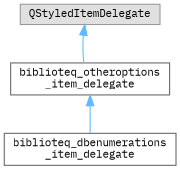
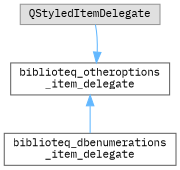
edge "biblioteq_otheroptions _item_delegate" -> "QStyledItemDelegate": reversed
